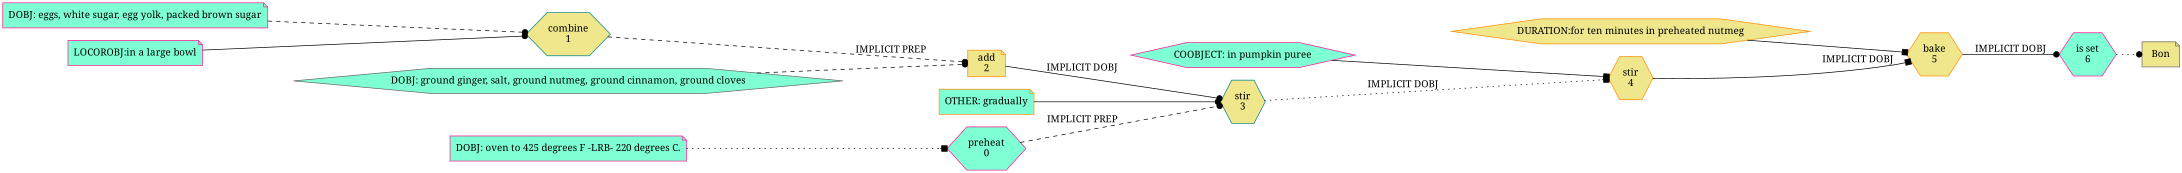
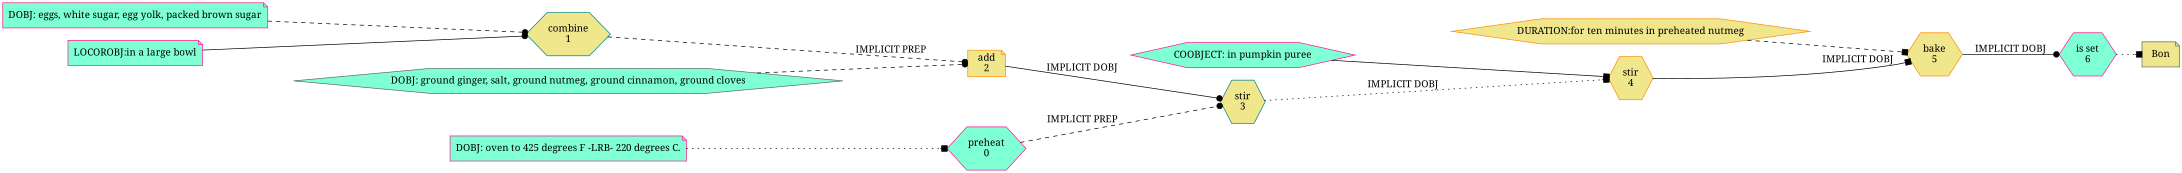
edge "DURATION:for ten minutes in preheated nutmeg" -> "bake 5": style solid -> dashed
edge "is set 6" -> "Bon": arrowhead dot -> box
node "OTHER: gradually": removed
